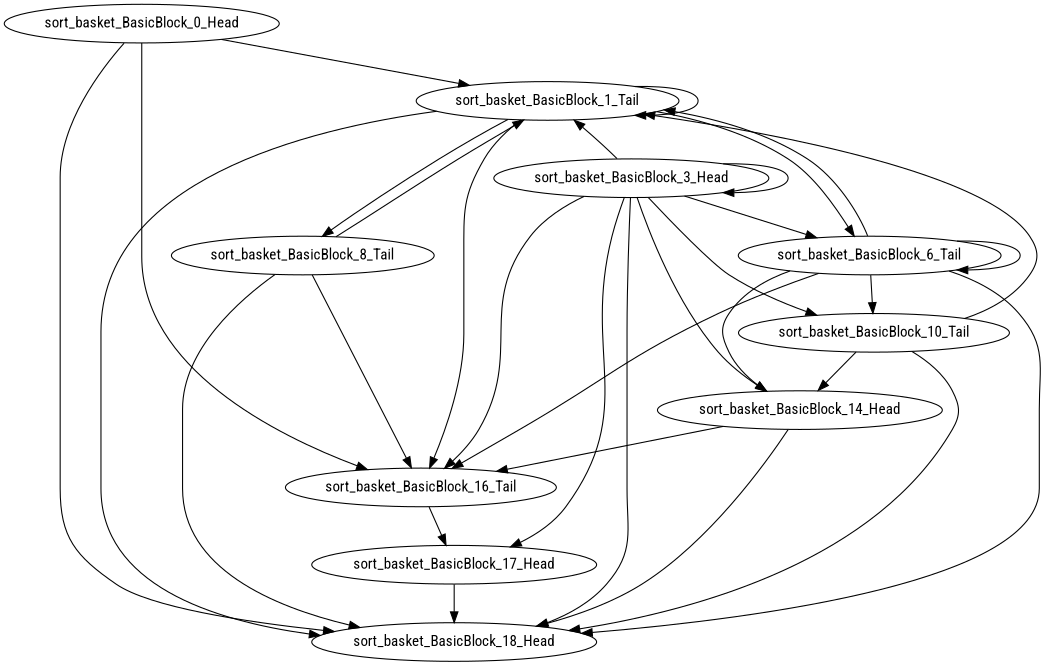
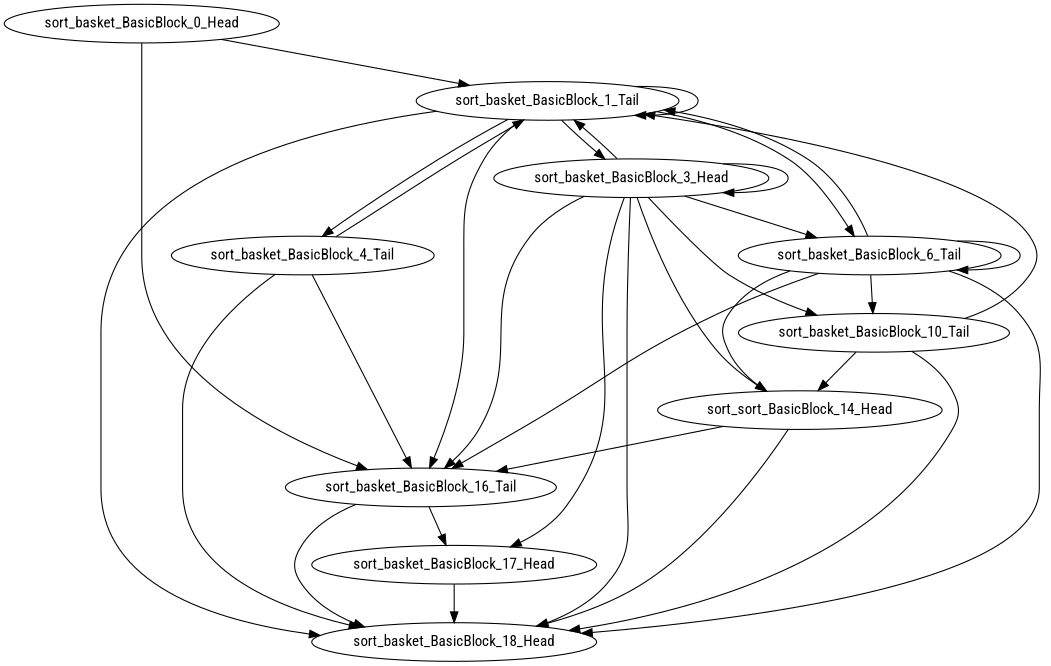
edge "sort_basket_BasicBlock_1_Tail" -> "sort_basket_BasicBlock_3_Head": added
node "sort_basket_BasicBlock_8_Tail": label "sort_basket_BasicBlock_8_Tail" -> "sort_basket_BasicBlock_4_Tail"
node "sort_basket_BasicBlock_14_Head": label "sort_basket_BasicBlock_14_Head" -> "sort_sort_BasicBlock_14_Head"
edge "sort_basket_BasicBlock_0_Head" -> "sort_basket_BasicBlock_18_Head": now "sort_basket_BasicBlock_16_Tail" -> "sort_basket_BasicBlock_18_Head"
